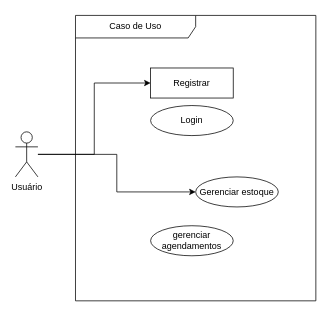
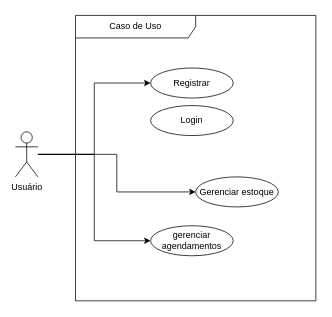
node "Registrar": shape rectangle -> ellipse
edge "Usuário" -> "gerenciar agendamentos": added
